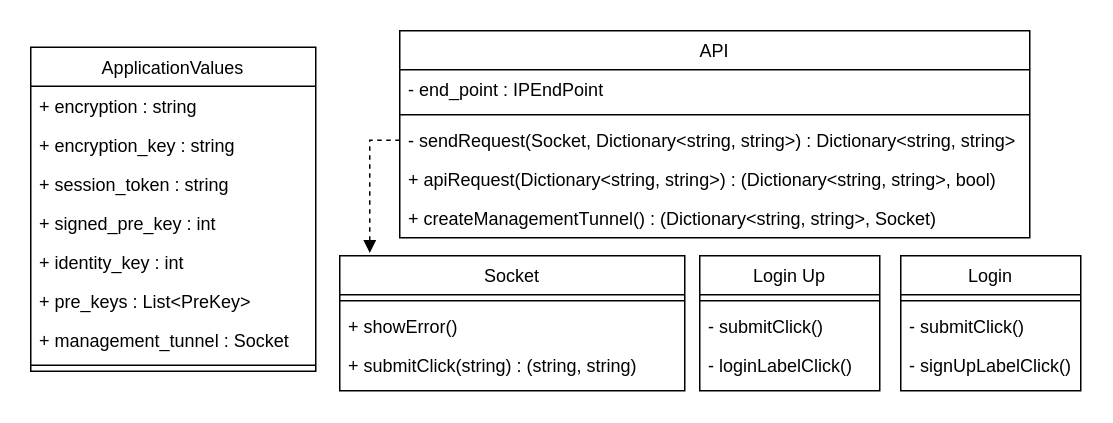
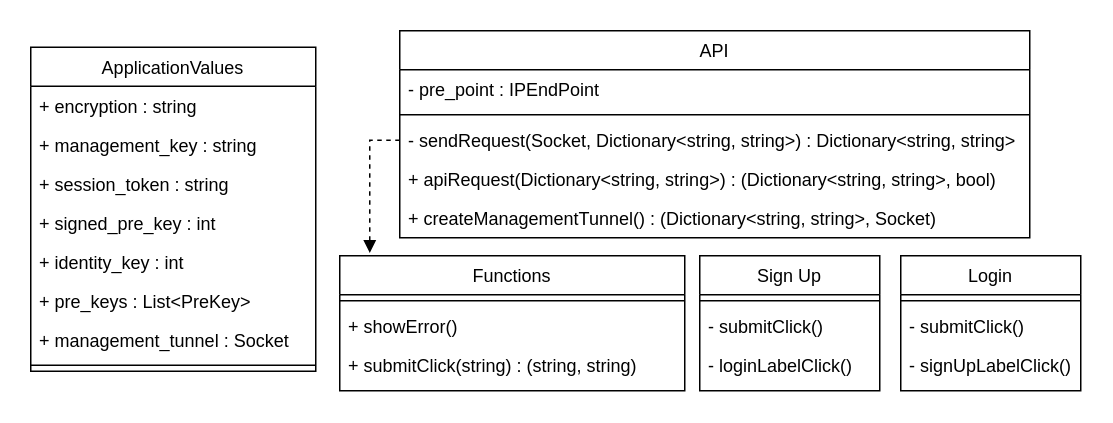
node "- end_point : IPEndPoint": label "- end_point : IPEndPoint" -> "- pre_point : IPEndPoint"
node "+ encryption_key : string": label "+ encryption_key : string" -> "+ management_key : string"
node "Socket": label "Socket" -> "Functions"
node "Login Up": label "Login Up" -> "Sign Up"
